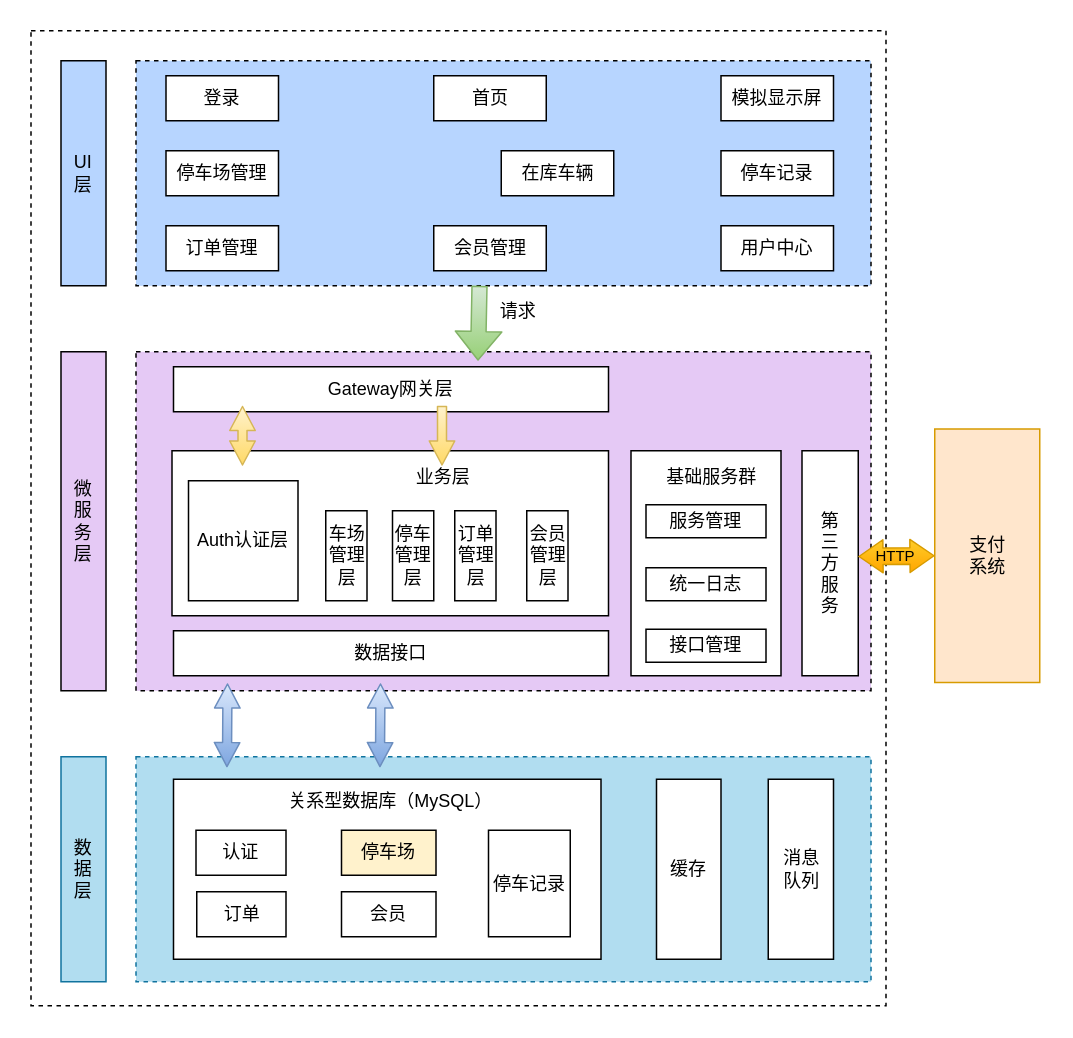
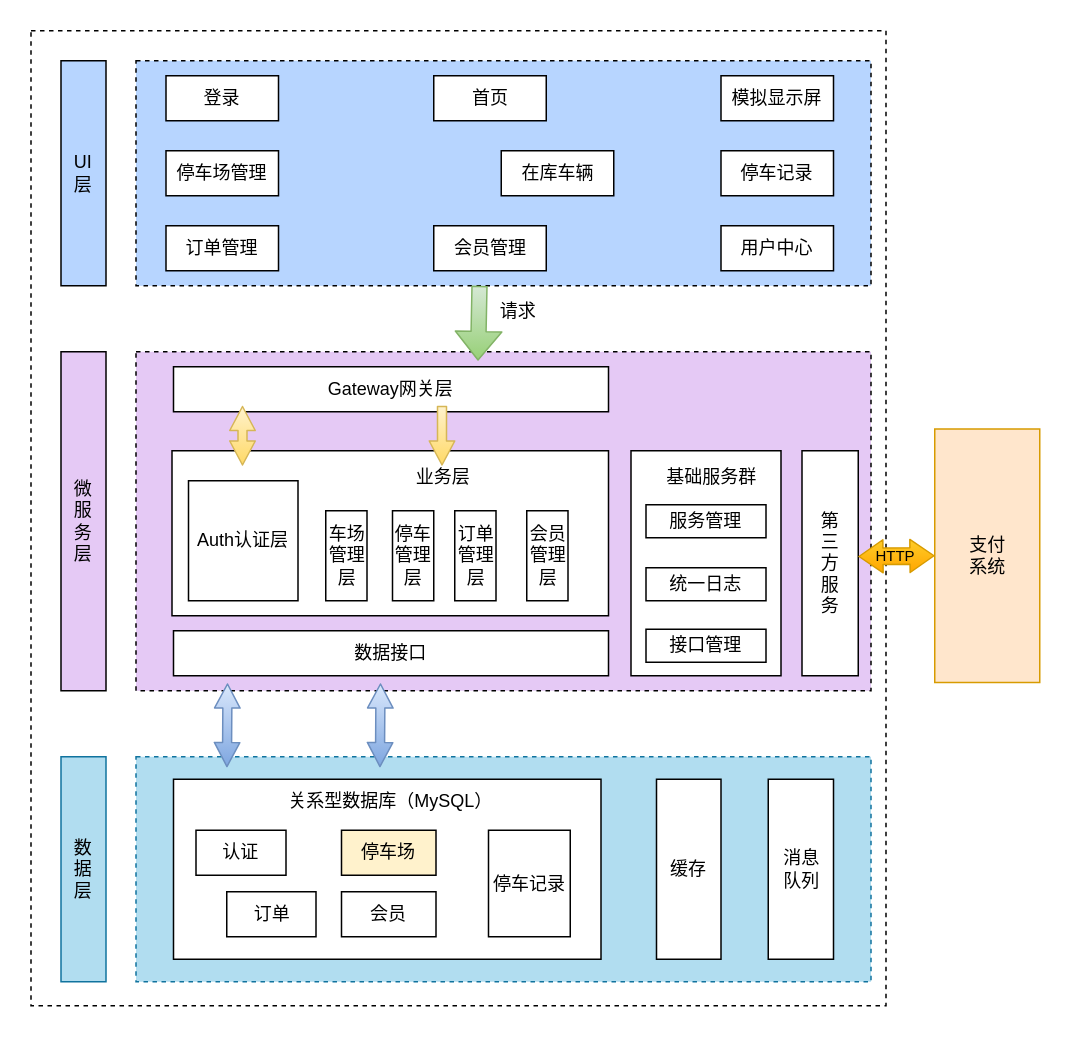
node "订单": moved (241, 914) -> (271, 914)
